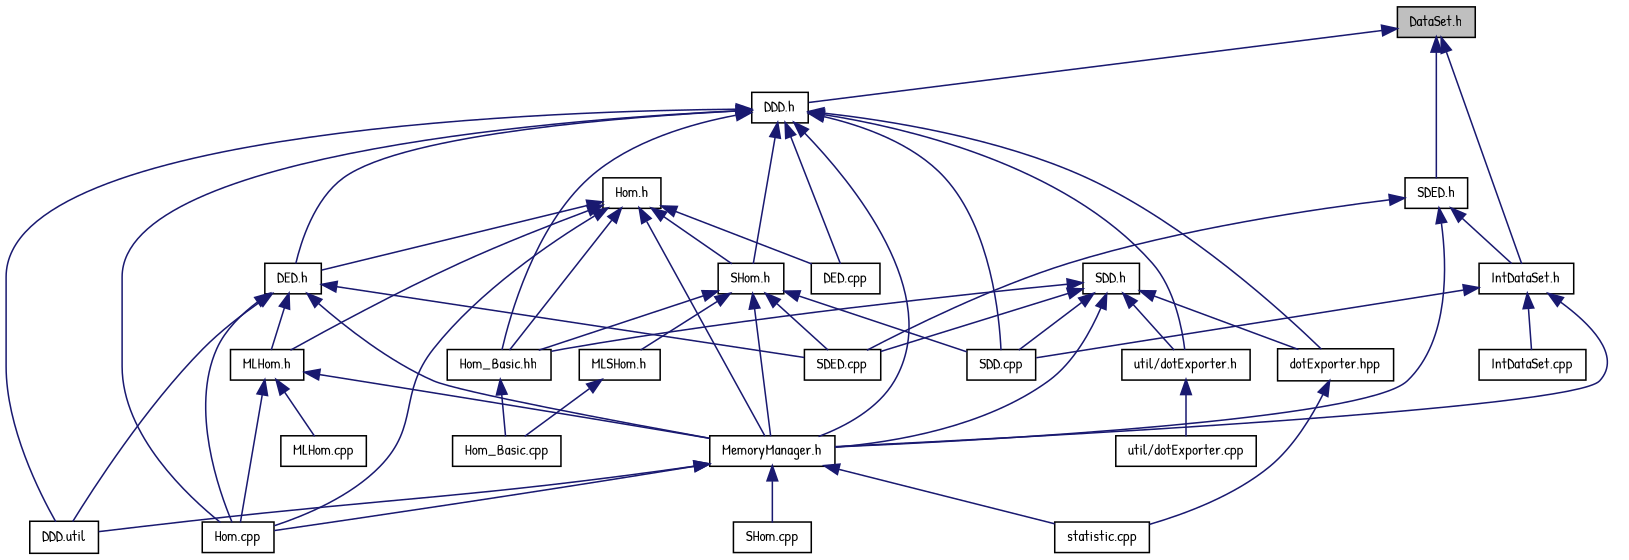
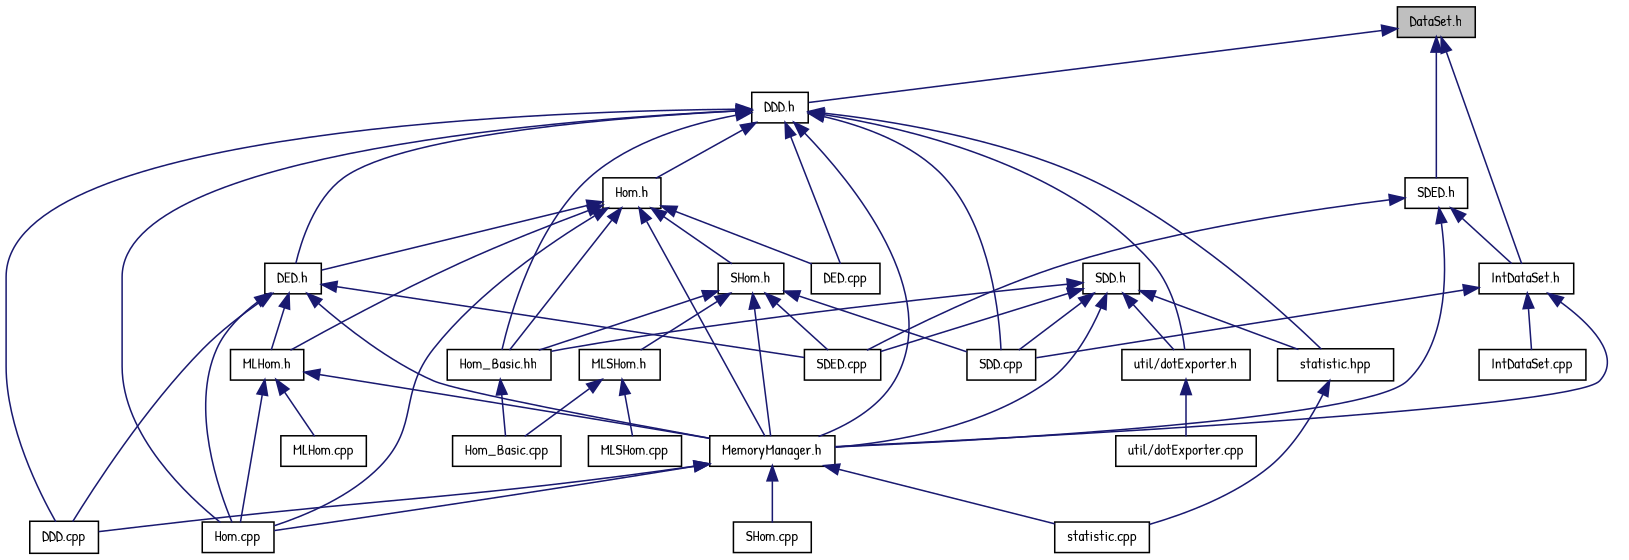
edge "SHom.h" -> "DDD.h": now "Hom.h" -> "DDD.h"
node "dotExporter.hpp": label "dotExporter.hpp" -> "statistic.hpp"
node "MLSHom.cpp": added
node "DDD.util": label "DDD.util" -> "DDD.cpp"
